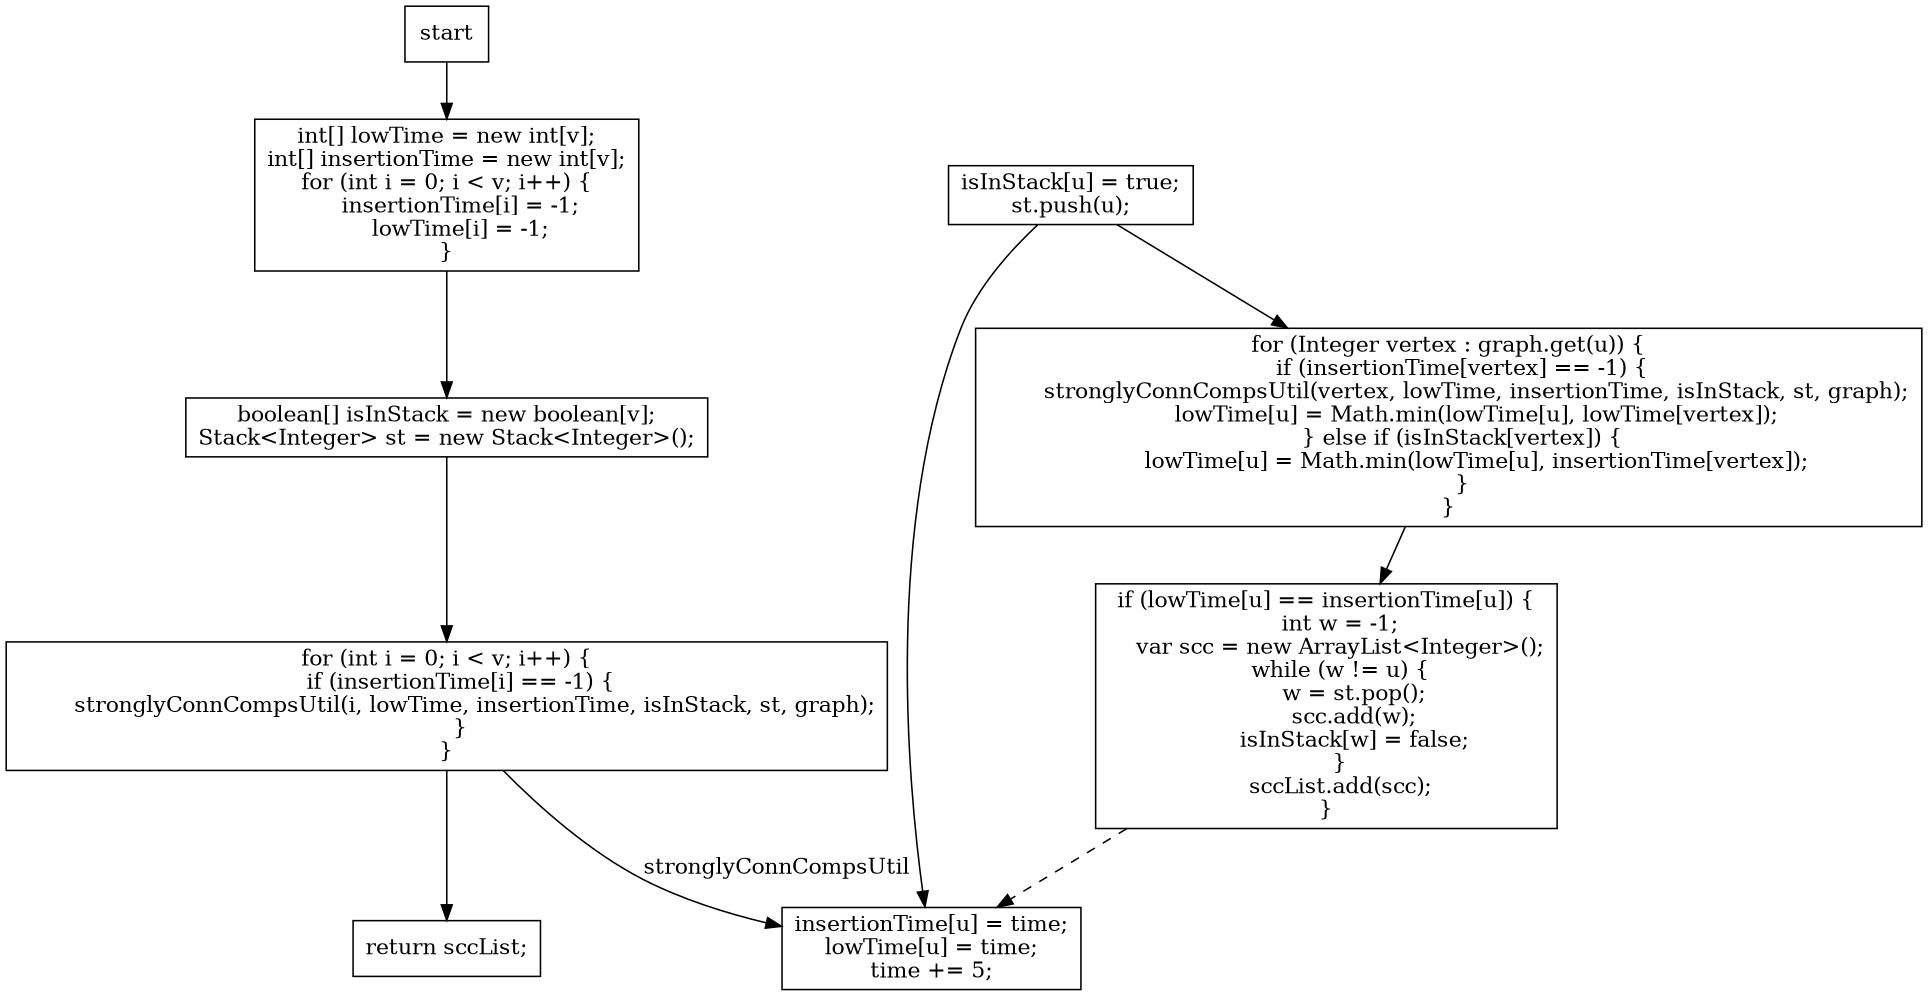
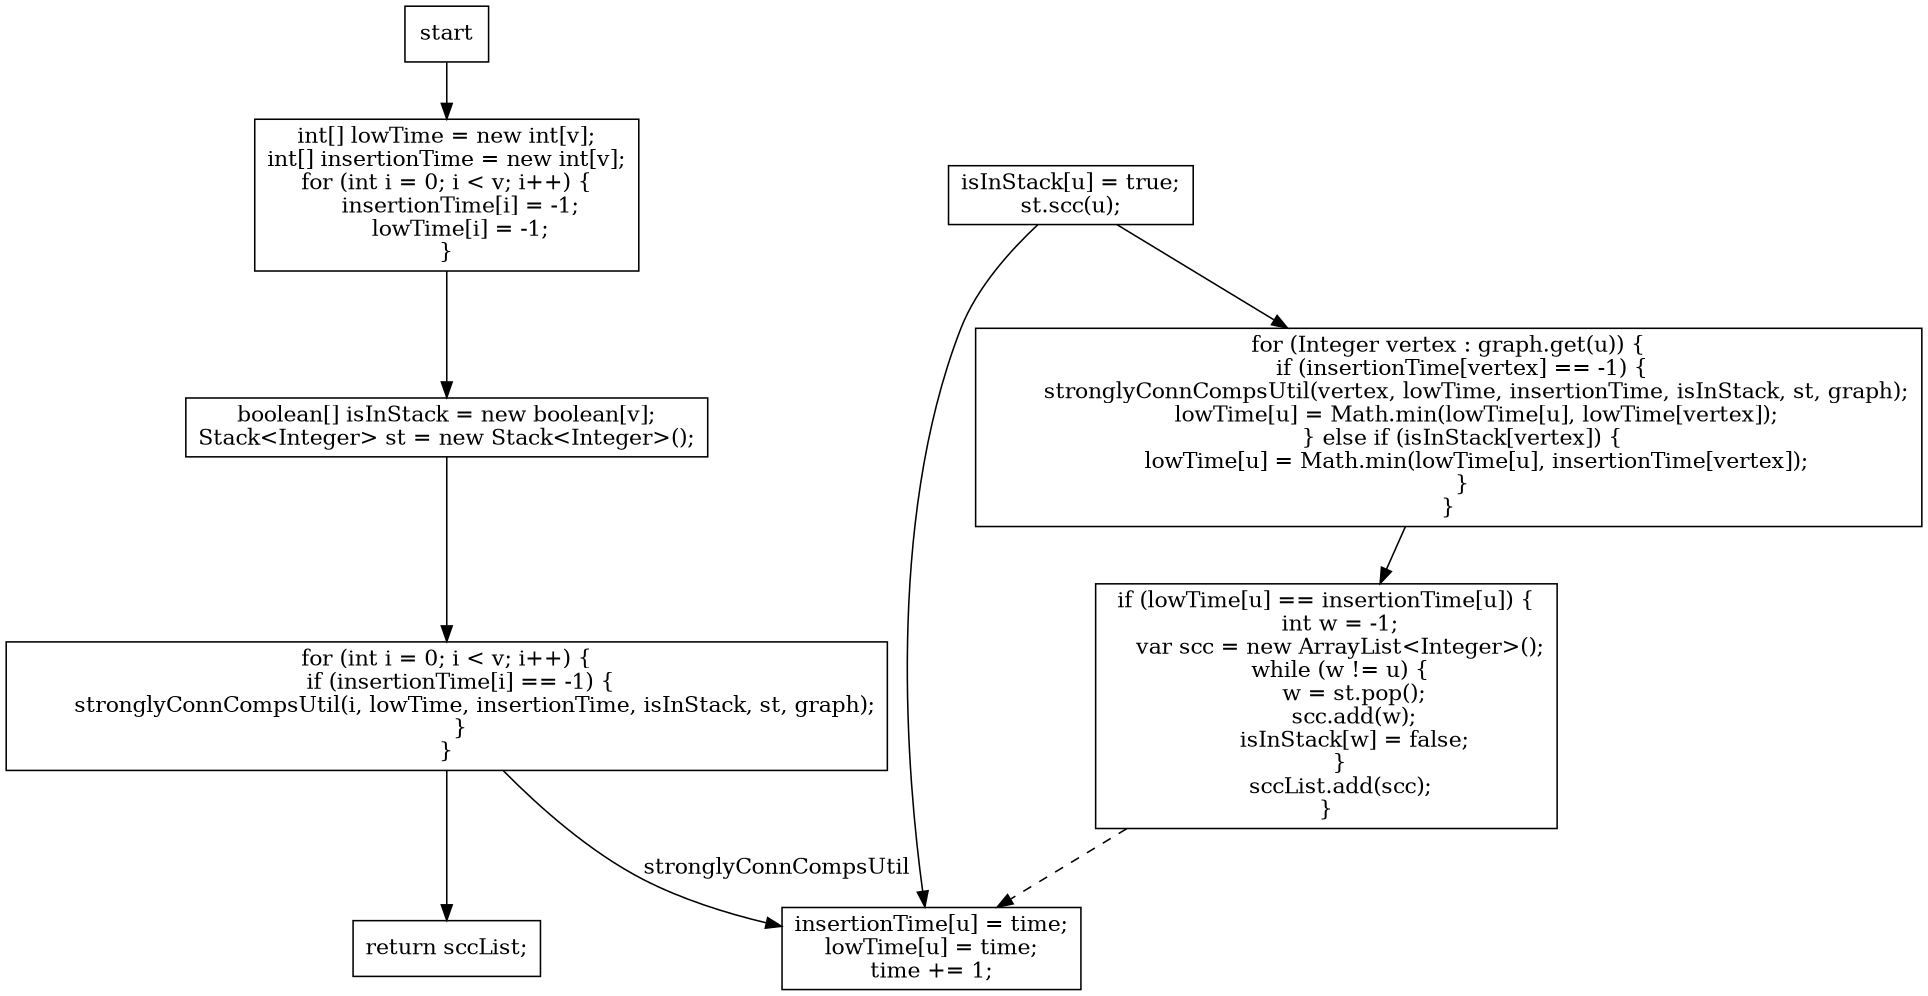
node "isInStack[u] = true; st.push(u);": label "isInStack[u] = true; st.push(u);" -> "isInStack[u] = true; st.scc(u);"
node "insertionTime[u] = time; lowTime[u] = time; time += 5;": label "insertionTime[u] = time; lowTime[u] = time; time += 5;" -> "insertionTime[u] = time; lowTime[u] = time; time += 1;"
